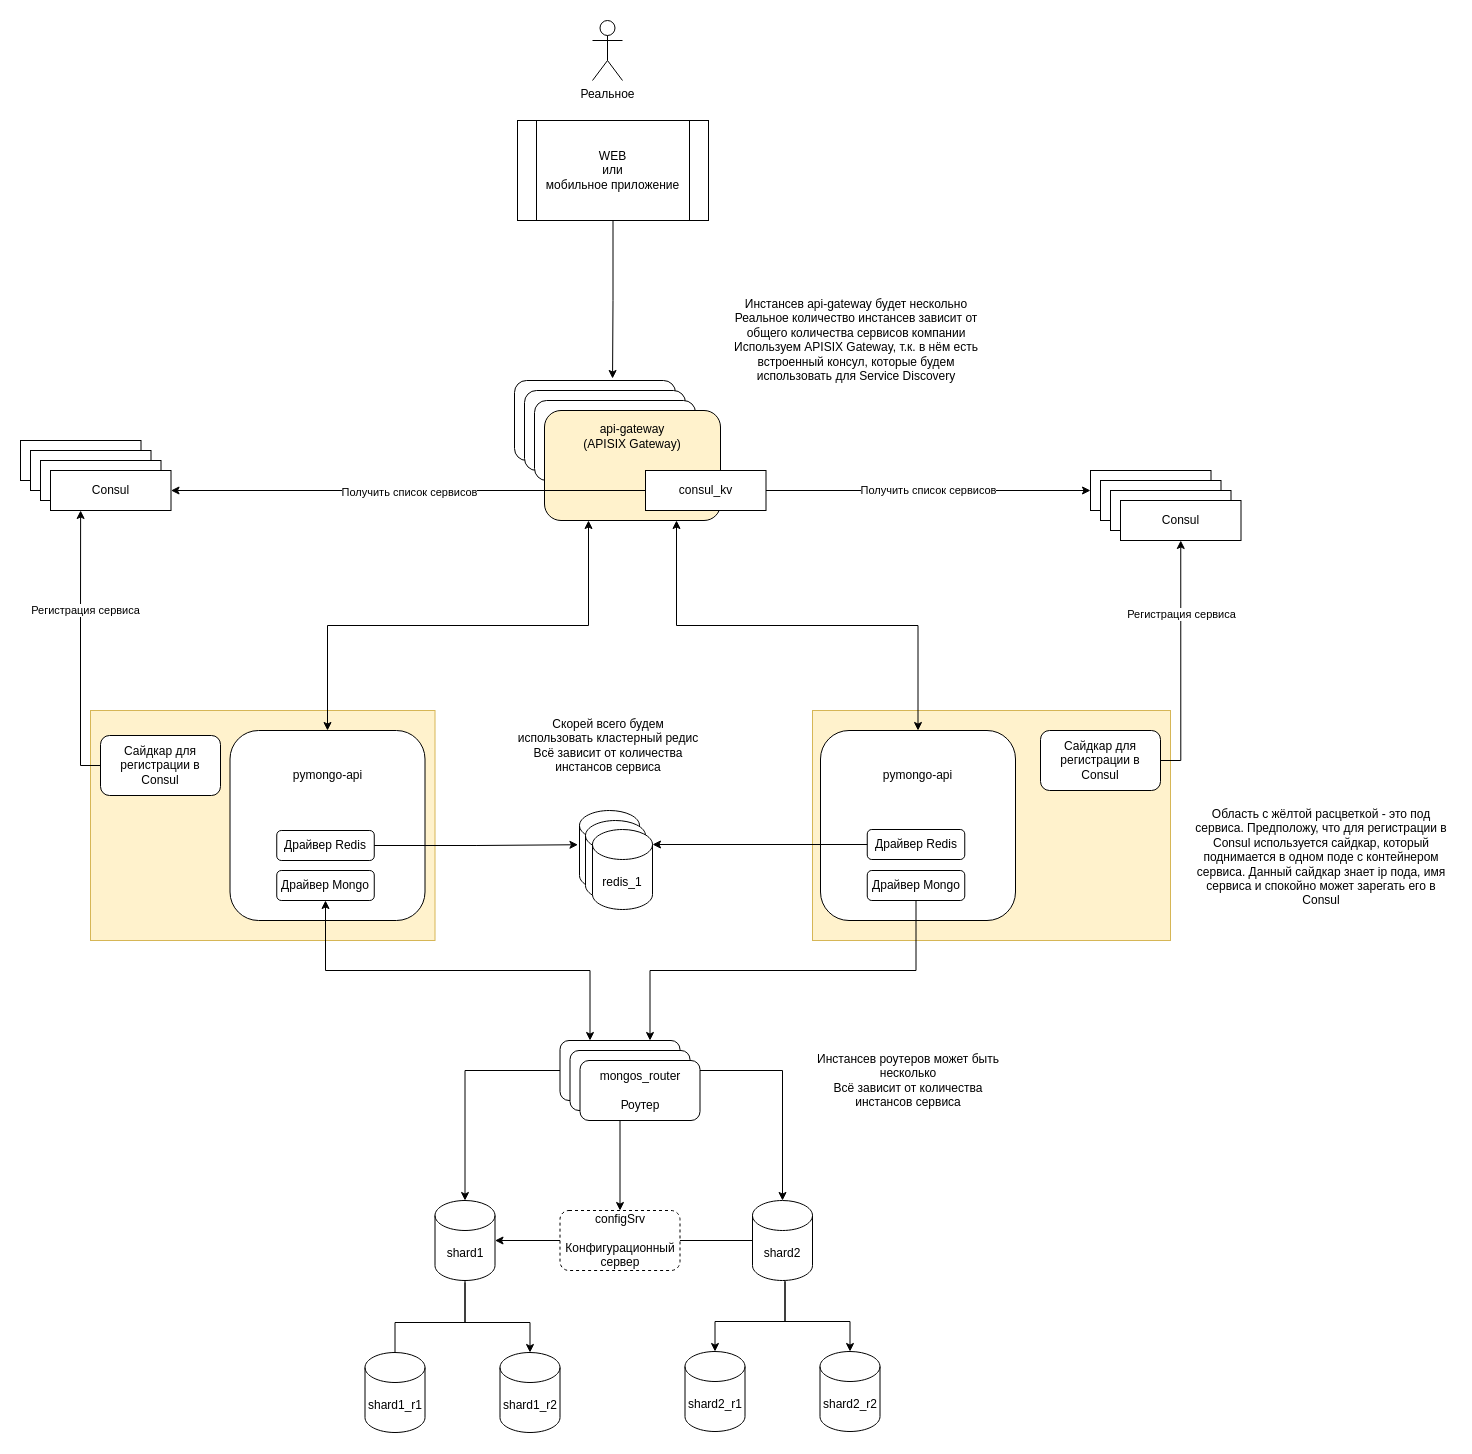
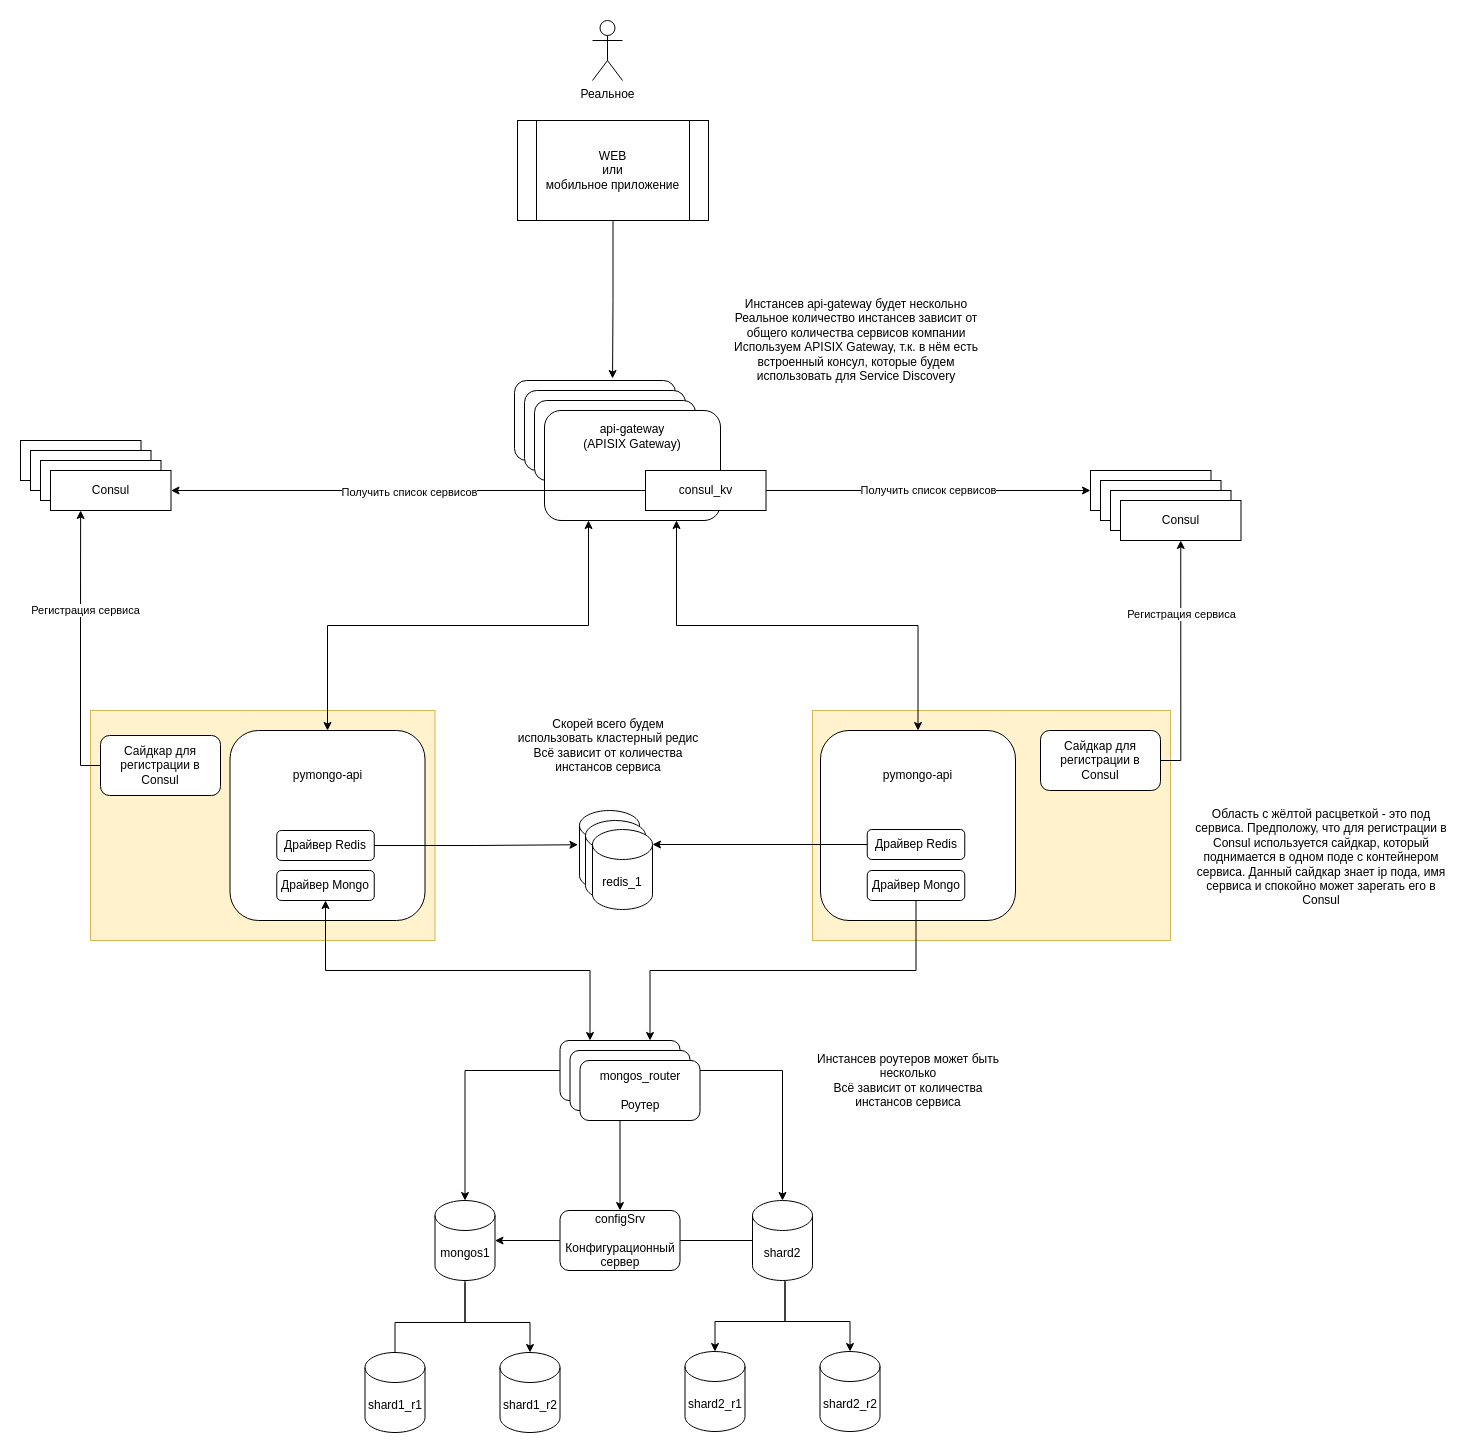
node "api-gateway (APISIX Gateway)": fillcolor #fff2cc -> #ffffff
node "configSrv Конфигурационный сервер": style dashed -> solid
node "shard1": label "shard1" -> "mongos1"
